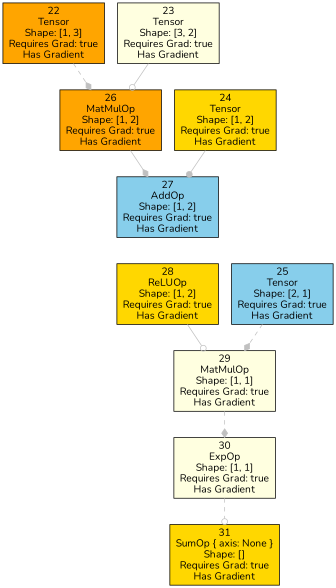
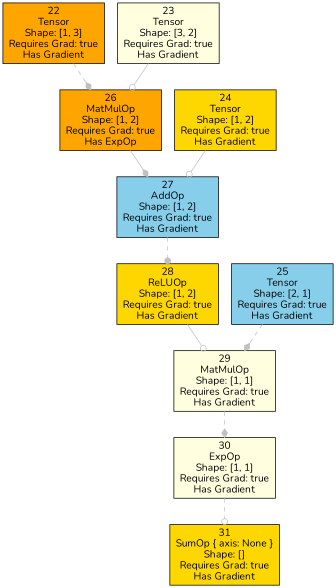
node "26 MatMulOp Shape: [1, 2] Requires Grad: true Has Gradient": label "26 MatMulOp Shape: [1, 2] Requires Grad: true Has Gradient" -> "26 MatMulOp Shape: [1, 2] Requires Grad: true Has ExpOp"
edge "24 Tensor Shape: [1, 2] Requires Grad: true Has Gradient" -> "27 AddOp Shape: [1, 2] Requires Grad: true Has Gradient": arrowhead dot -> odot
edge "27 AddOp Shape: [1, 2] Requires Grad: true Has Gradient" -> "28 ReLUOp Shape: [1, 2] Requires Grad: true Has Gradient": added
